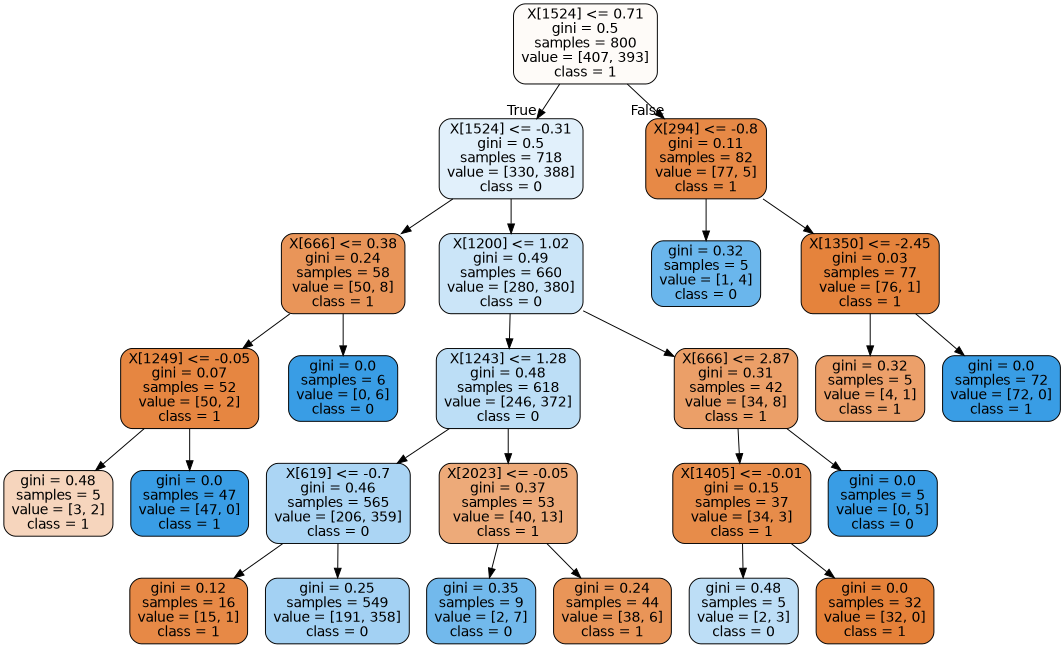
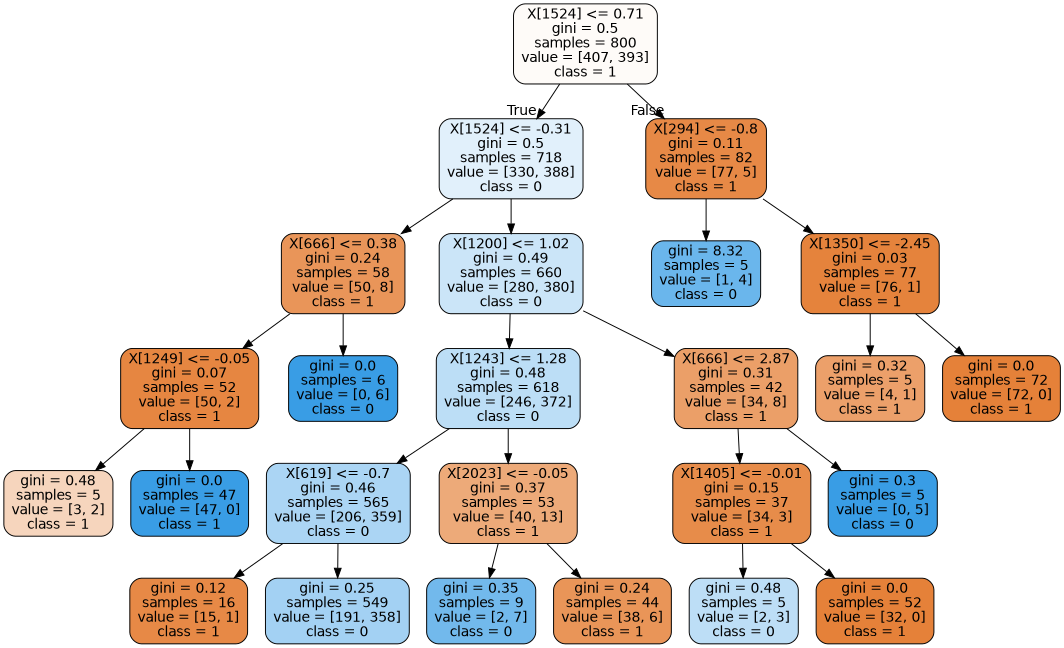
node "gini = 0.32 samples = 5 value = [1, 4] class = 0": label "gini = 0.32 samples = 5 value = [1, 4] class = 0" -> "gini = 8.32 samples = 5 value = [1, 4] class = 0"
node "gini = 0.0 samples = 72 value = [72, 0] class = 1": fillcolor #399de5 -> #e58139
node "gini = 0.0 samples = 5 value = [0, 5] class = 0": label "gini = 0.0 samples = 5 value = [0, 5] class = 0" -> "gini = 0.3 samples = 5 value = [0, 5] class = 0"
node "gini = 0.0 samples = 32 value = [32, 0] class = 1": label "gini = 0.0 samples = 32 value = [32, 0] class = 1" -> "gini = 0.0 samples = 52 value = [32, 0] class = 1"
